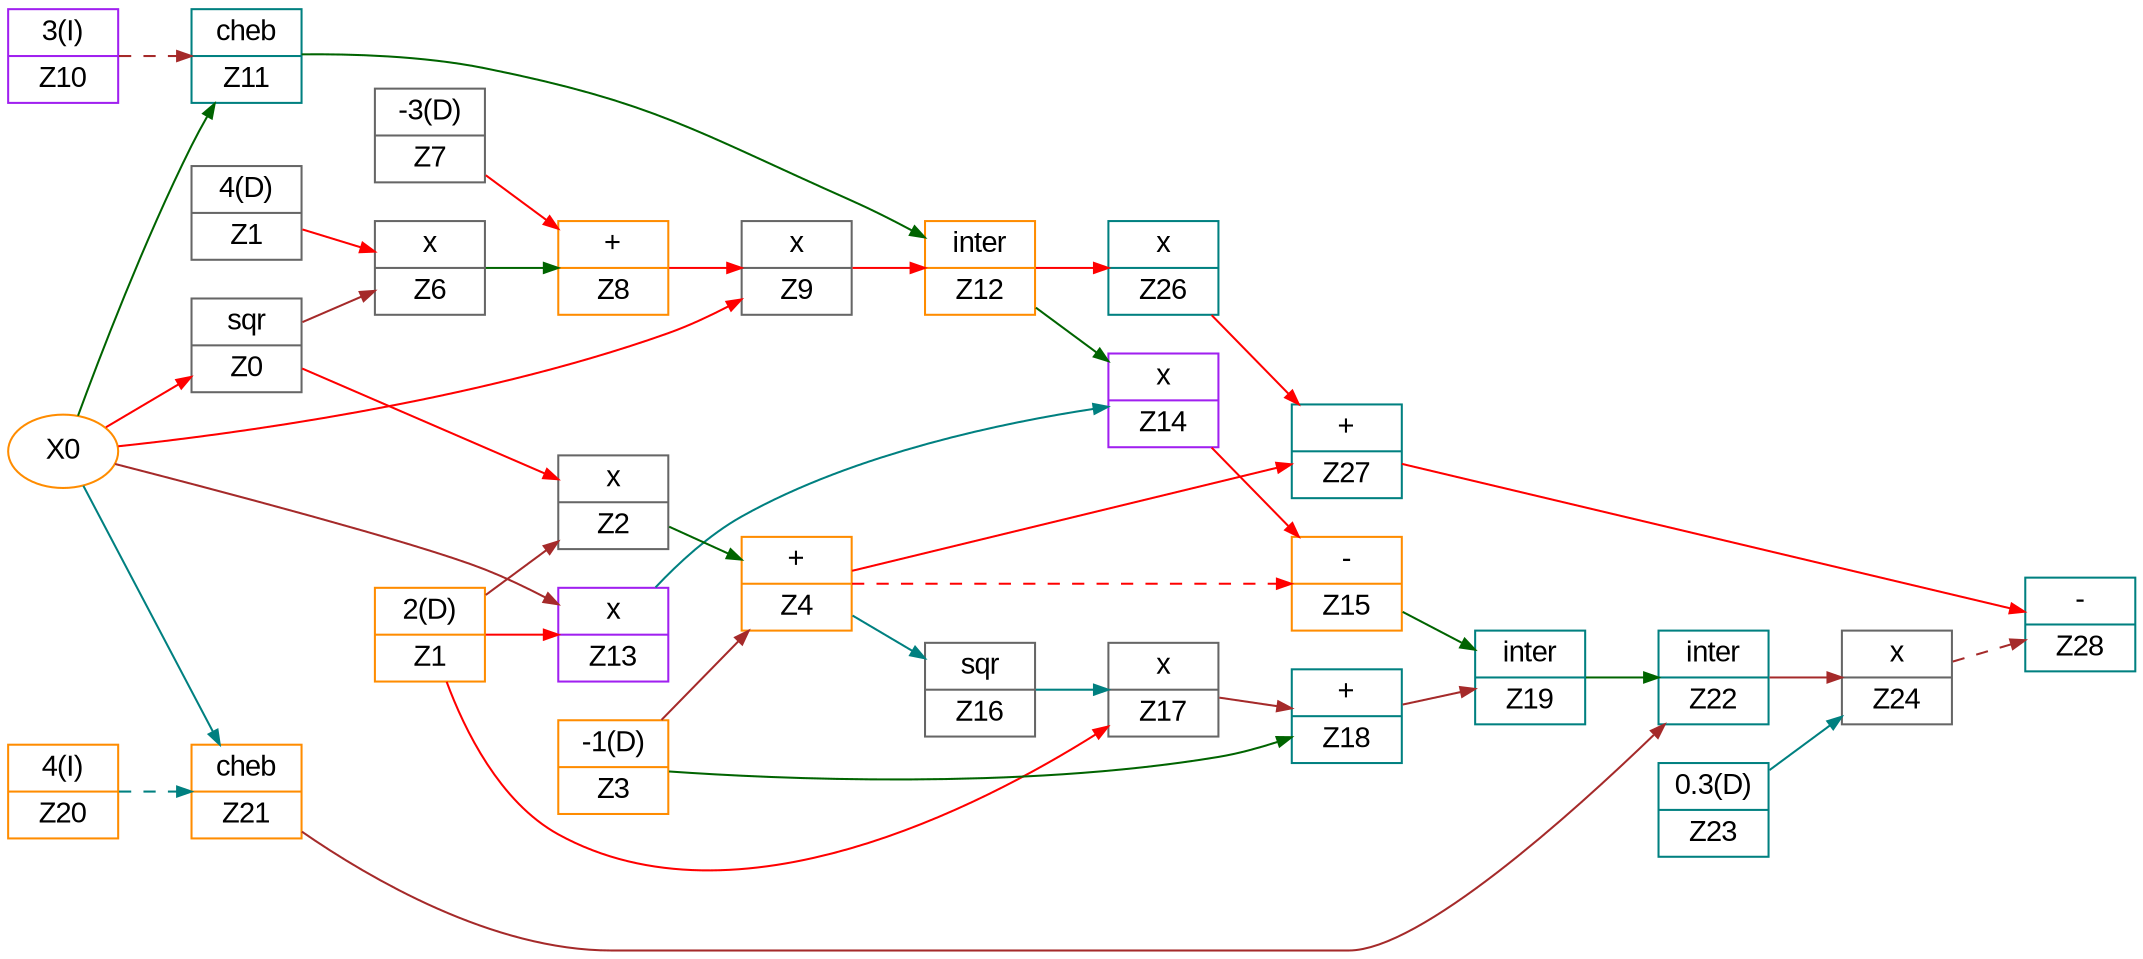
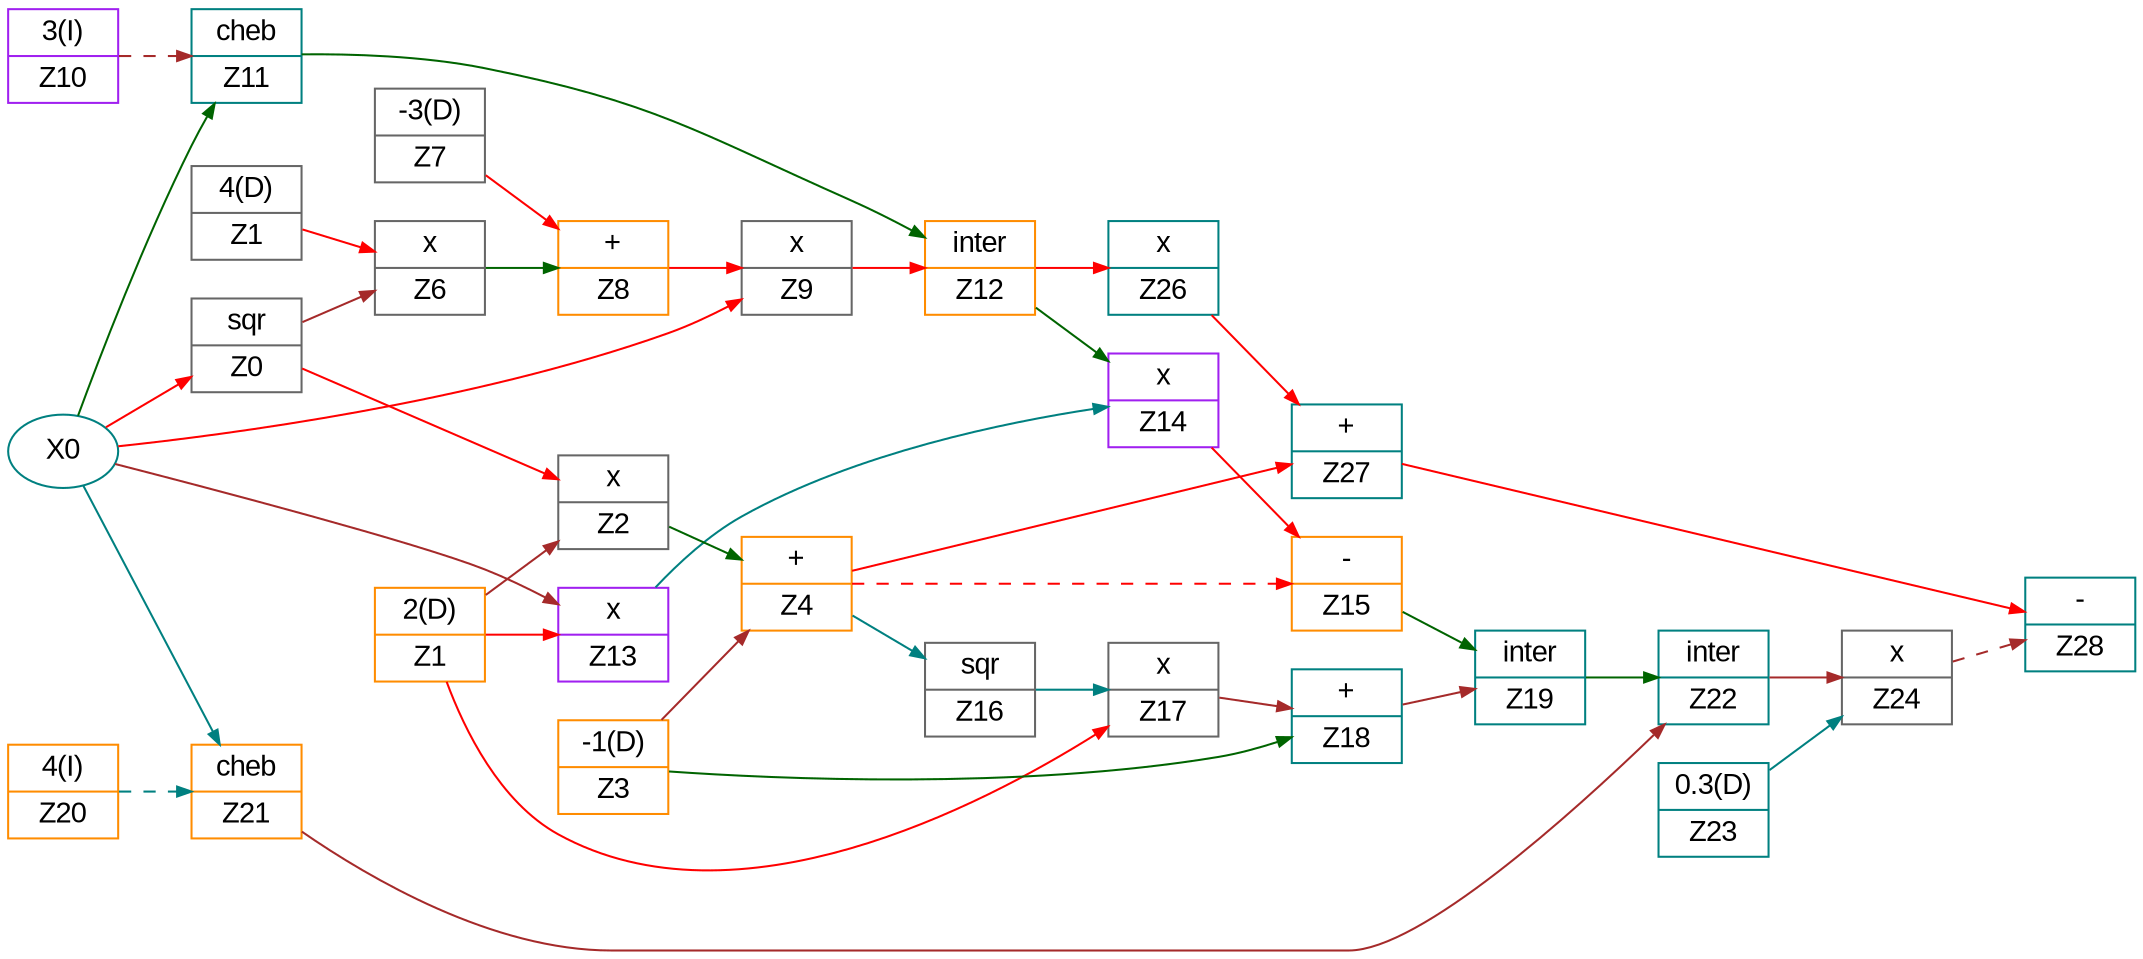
node "X0": color darkorange -> teal
